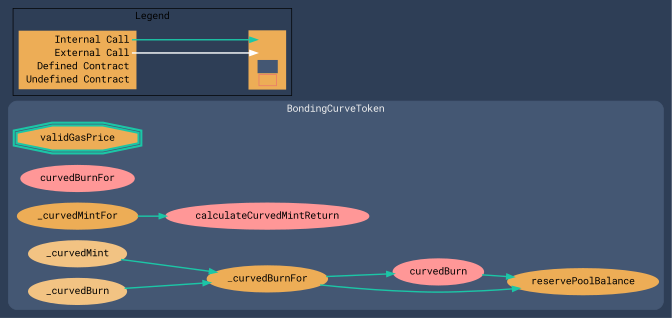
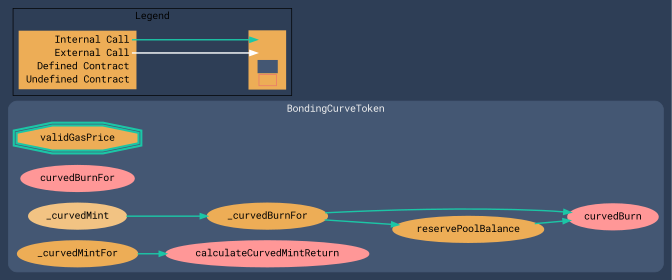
edge "curvedBurn" -> "reservePoolBalance": reversed
node "_curvedBurn": removed
